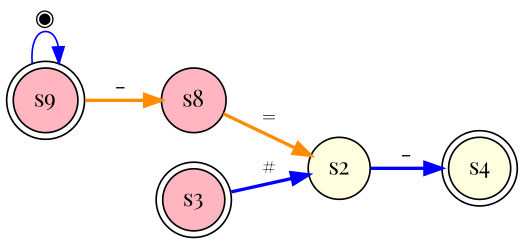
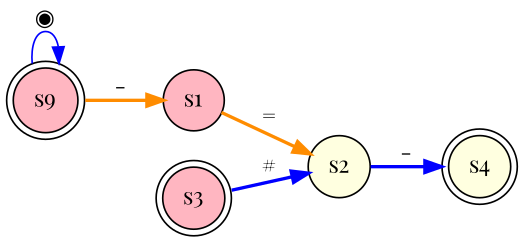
node "s8": label "s8" -> "s1"
